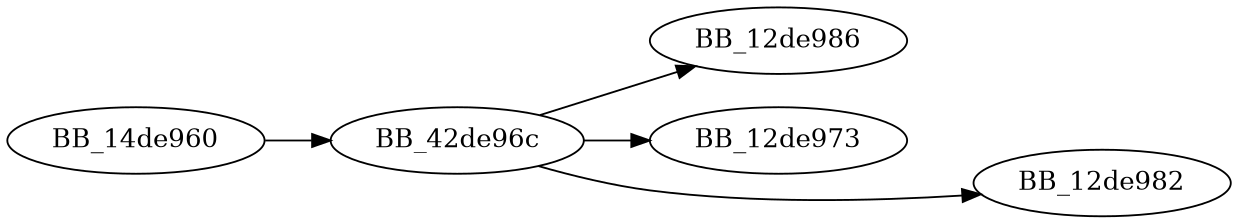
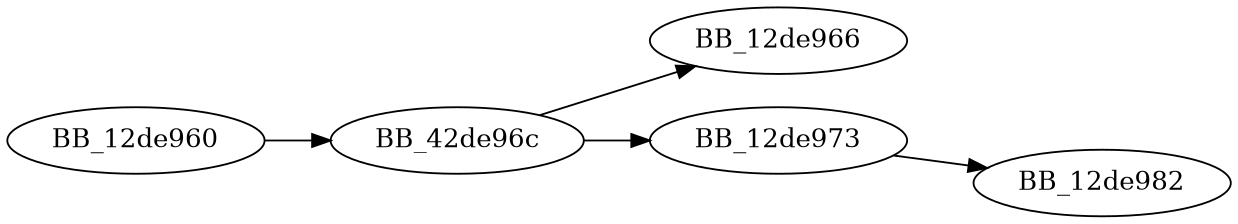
node "BB_12de986": label "BB_12de986" -> "BB_12de966"
node "BB_14de960": label "BB_14de960" -> "BB_12de960"
edge "BB_42de96c" -> "BB_12de982": now "BB_12de973" -> "BB_12de982"
